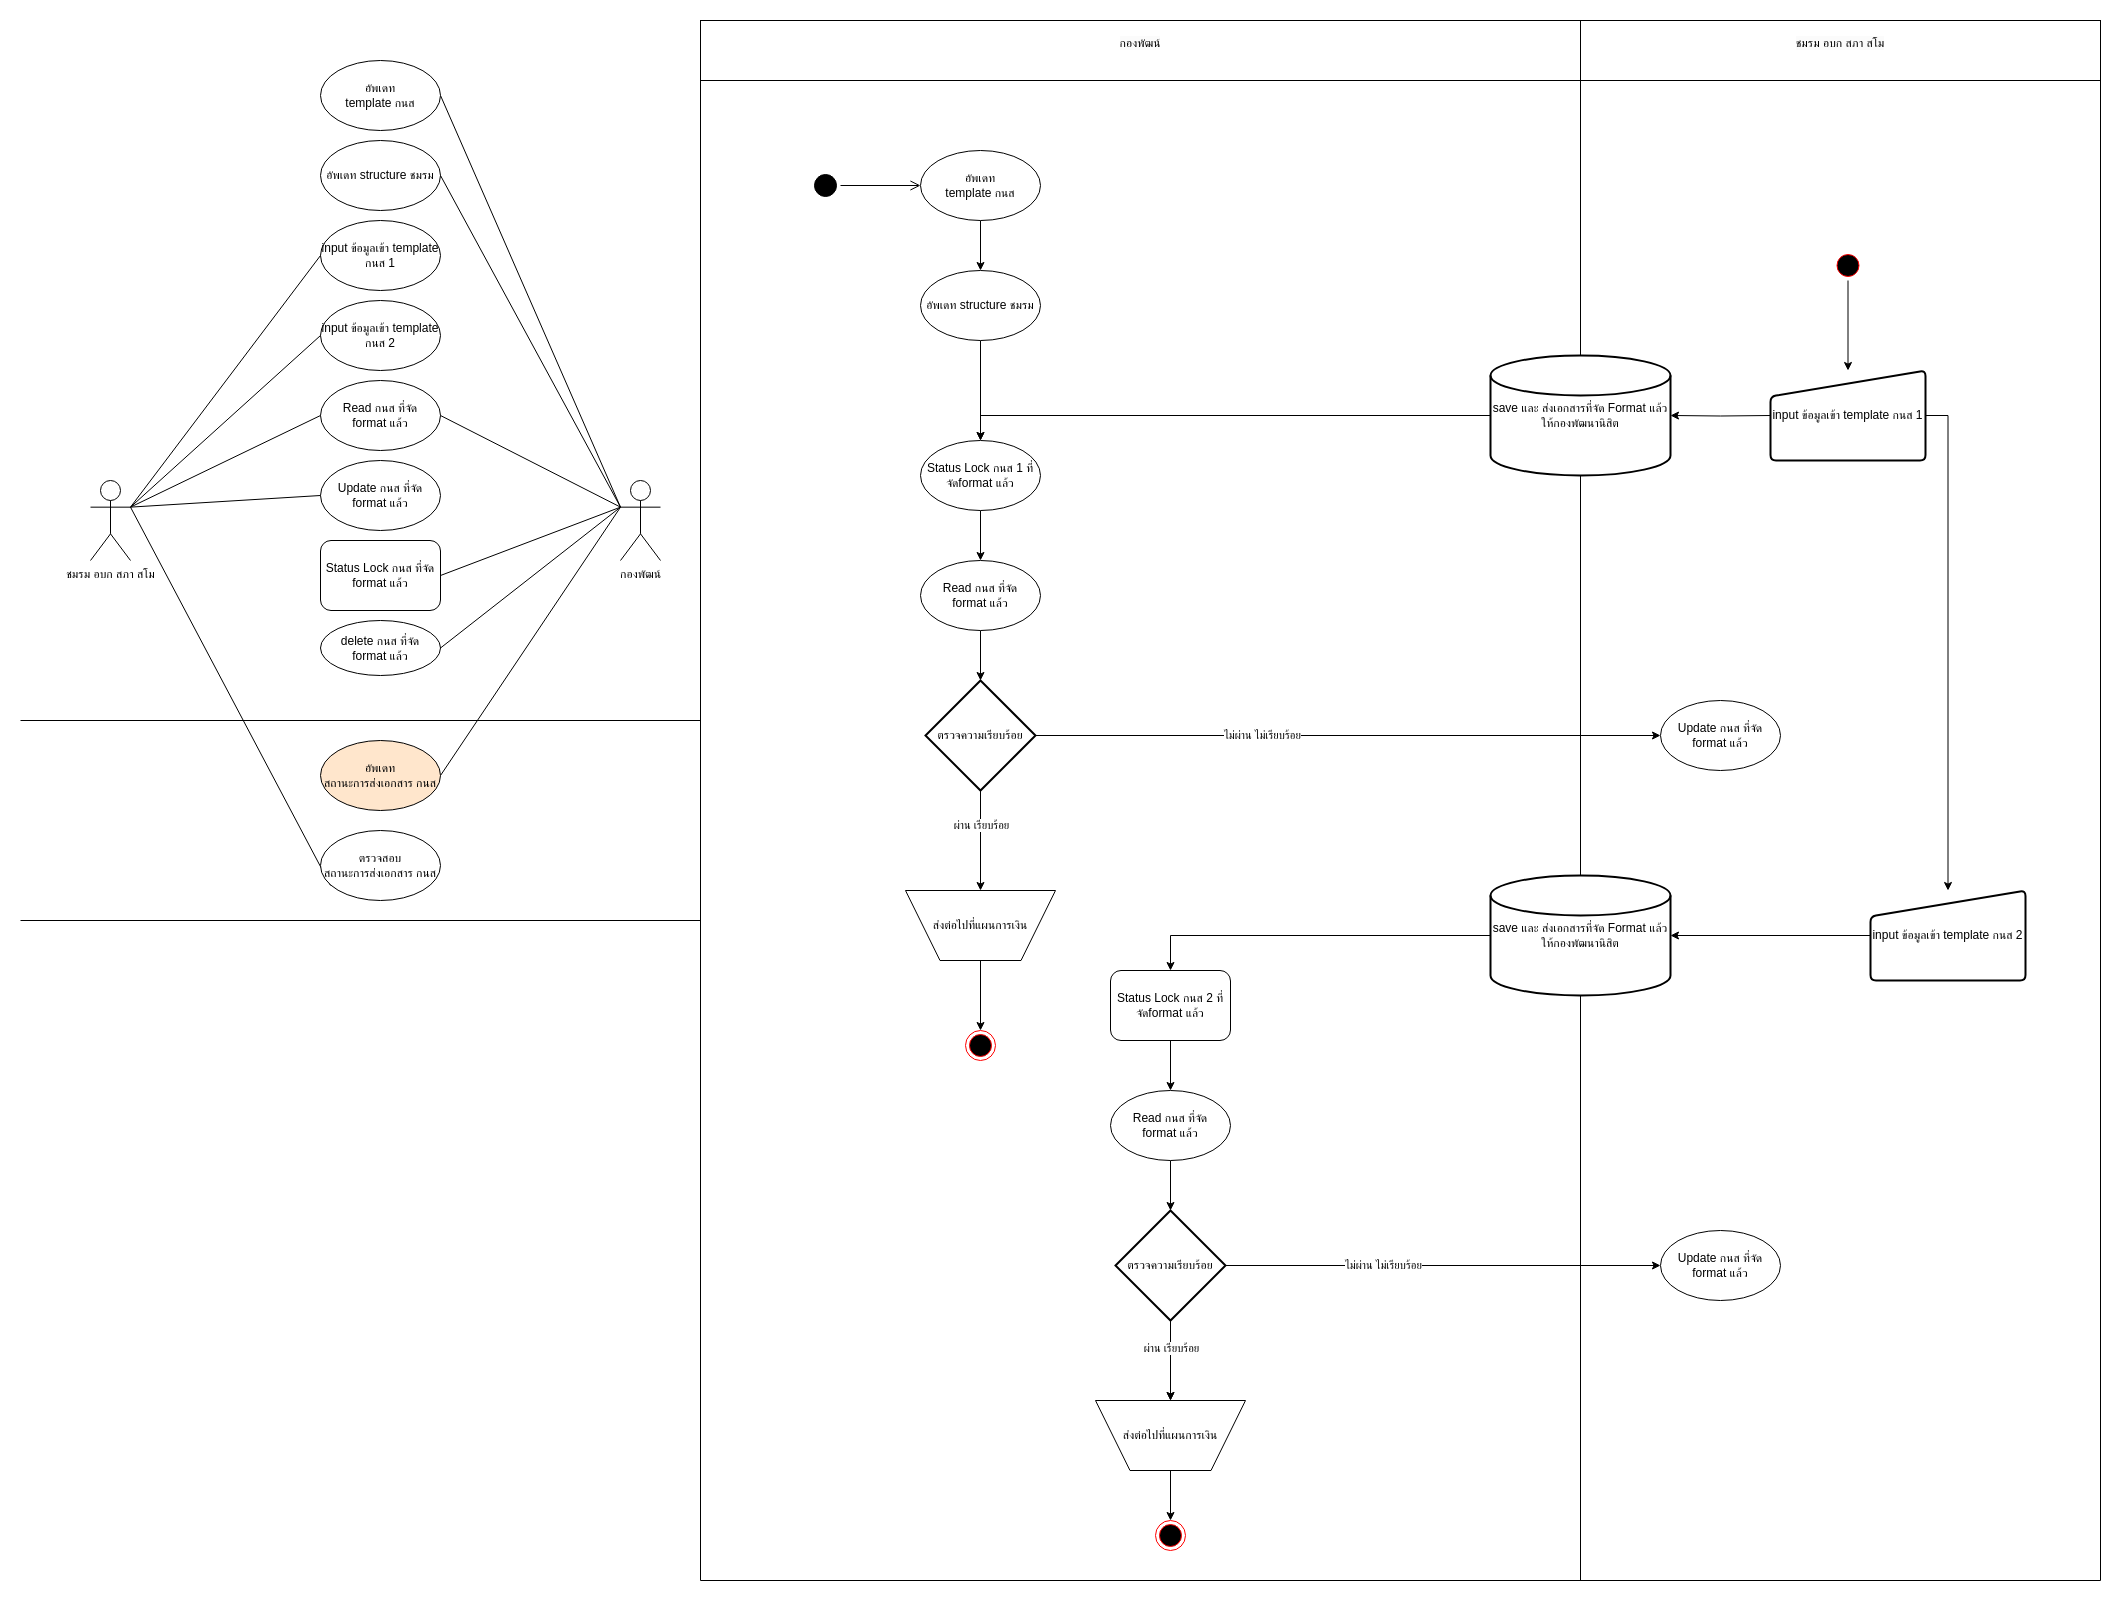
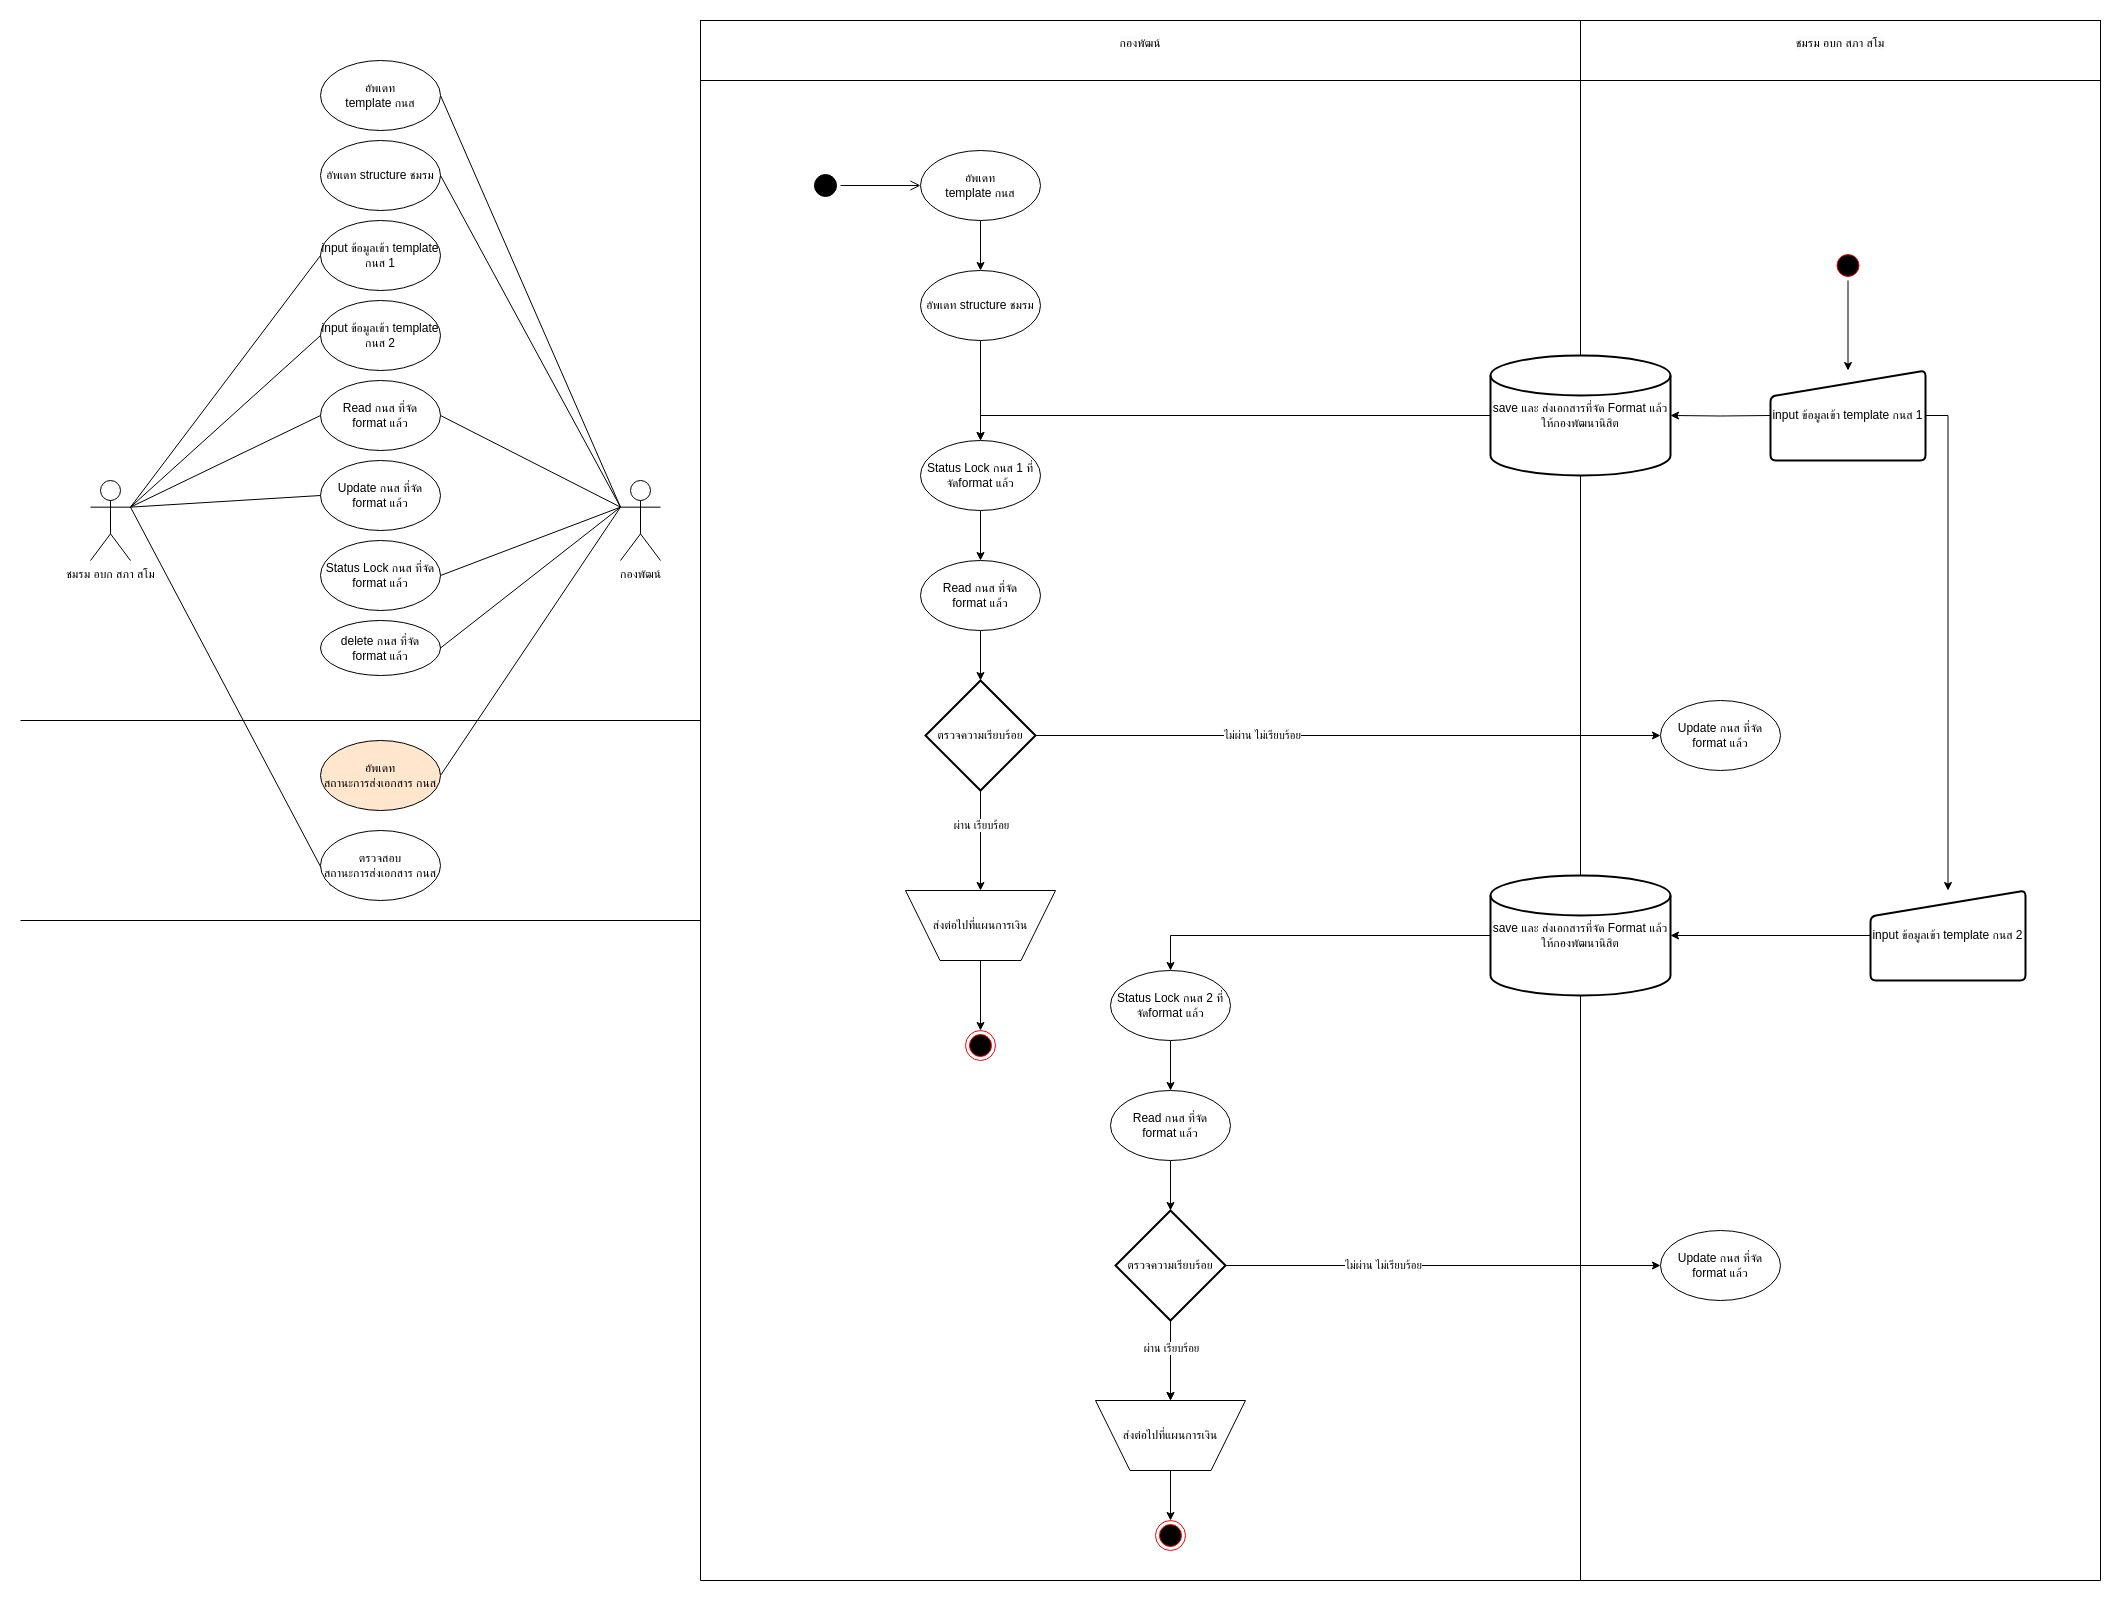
node "Status Lock กนส ที่จัดformat แล้ว": shape rounded rectangle -> ellipse
node "Status Lock กนส 2 ที่จัดformat แล้ว": shape rounded rectangle -> ellipse
